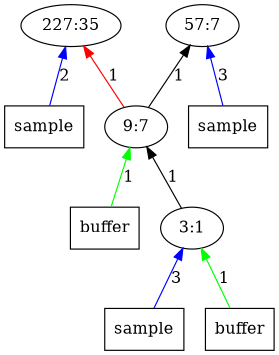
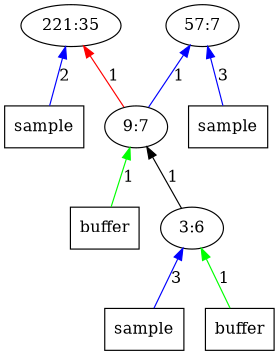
node "227:35": label "227:35" -> "221:35"
edge "9:7" -> "57:7": color black -> blue
node "3:1": label "3:1" -> "3:6"
